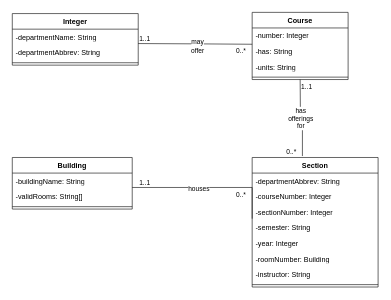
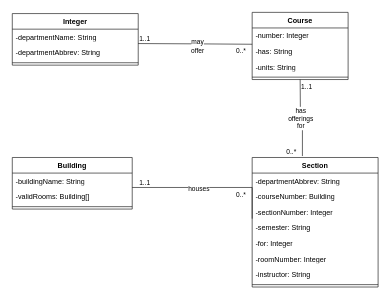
node "-validRooms: String[]": label "-validRooms: String[]" -> "-validRooms: Building[]"
node "-courseNumber: Integer": label "-courseNumber: Integer" -> "-courseNumber: Building"
node "-year: Integer": label "-year: Integer" -> "-for: Integer"
node "-roomNumber: Building": label "-roomNumber: Building" -> "-roomNumber: Integer"
